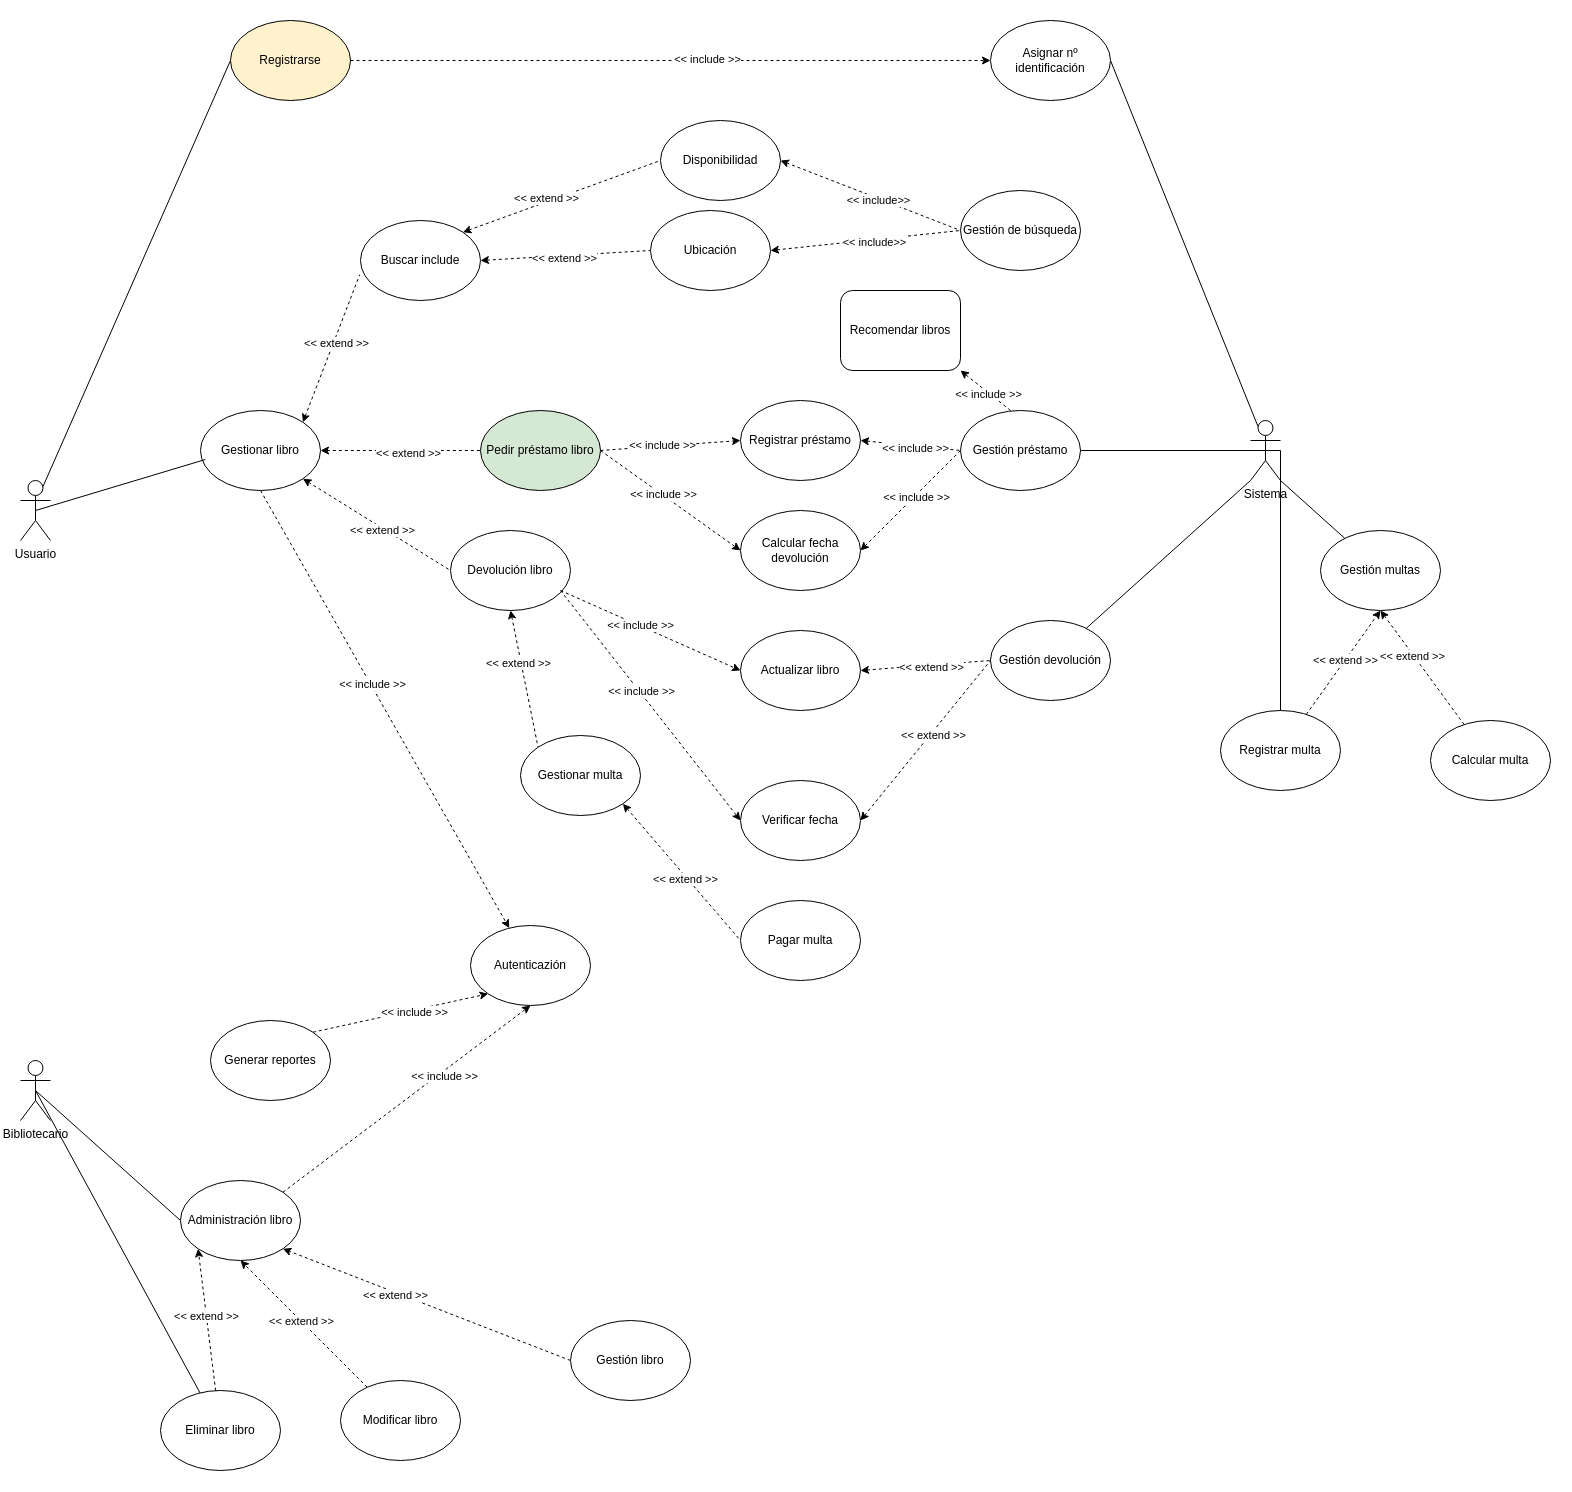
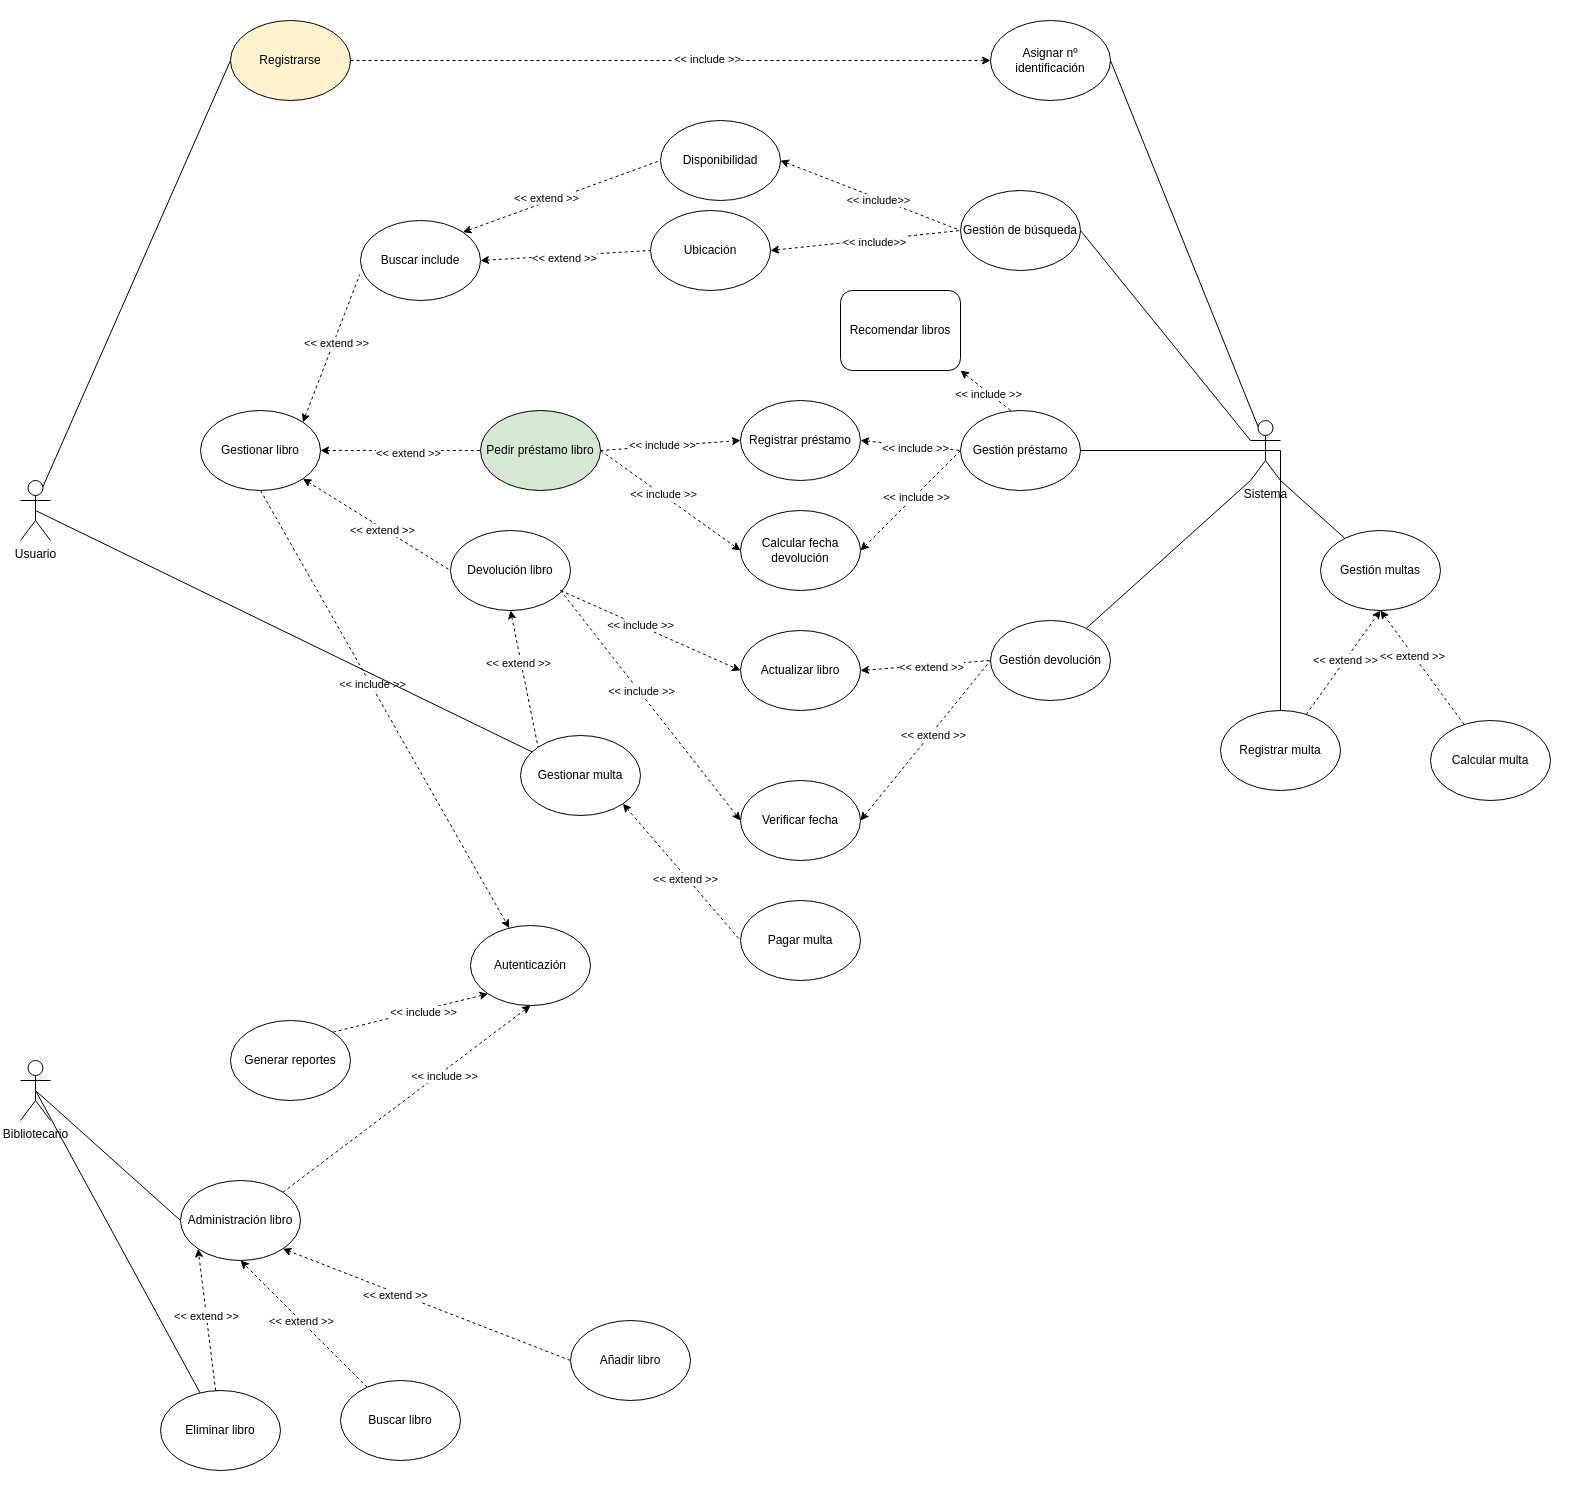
edge "Gestión de búsqueda" -- "Sistema": added
edge "Gestionar libro" -- "Usuario": now "Gestionar multa" -- "Usuario"
node "Generar reportes": moved (271, 1061) -> (291, 1061)
node "Gestión libro": label "Gestión libro" -> "Añadir libro"
node "Modificar libro": label "Modificar libro" -> "Buscar libro"
